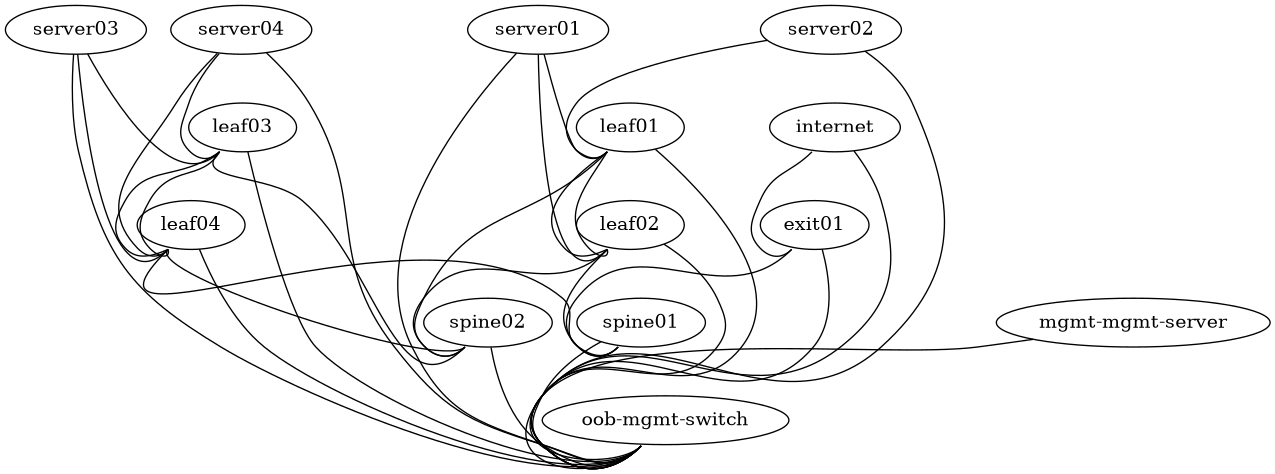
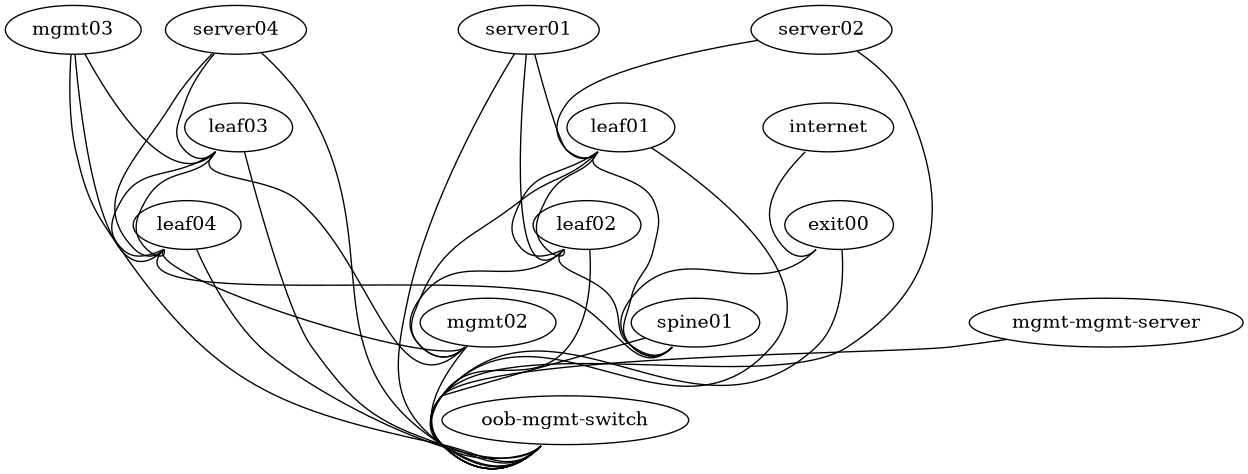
node "server03": label "server03" -> "mgmt03"
node "exit01": label "exit01" -> "exit00"
edge "leaf01" -- "spine01": added
node "spine02": label "spine02" -> "mgmt02"
edge "internet" -- "oob-mgmt-switch": removed
